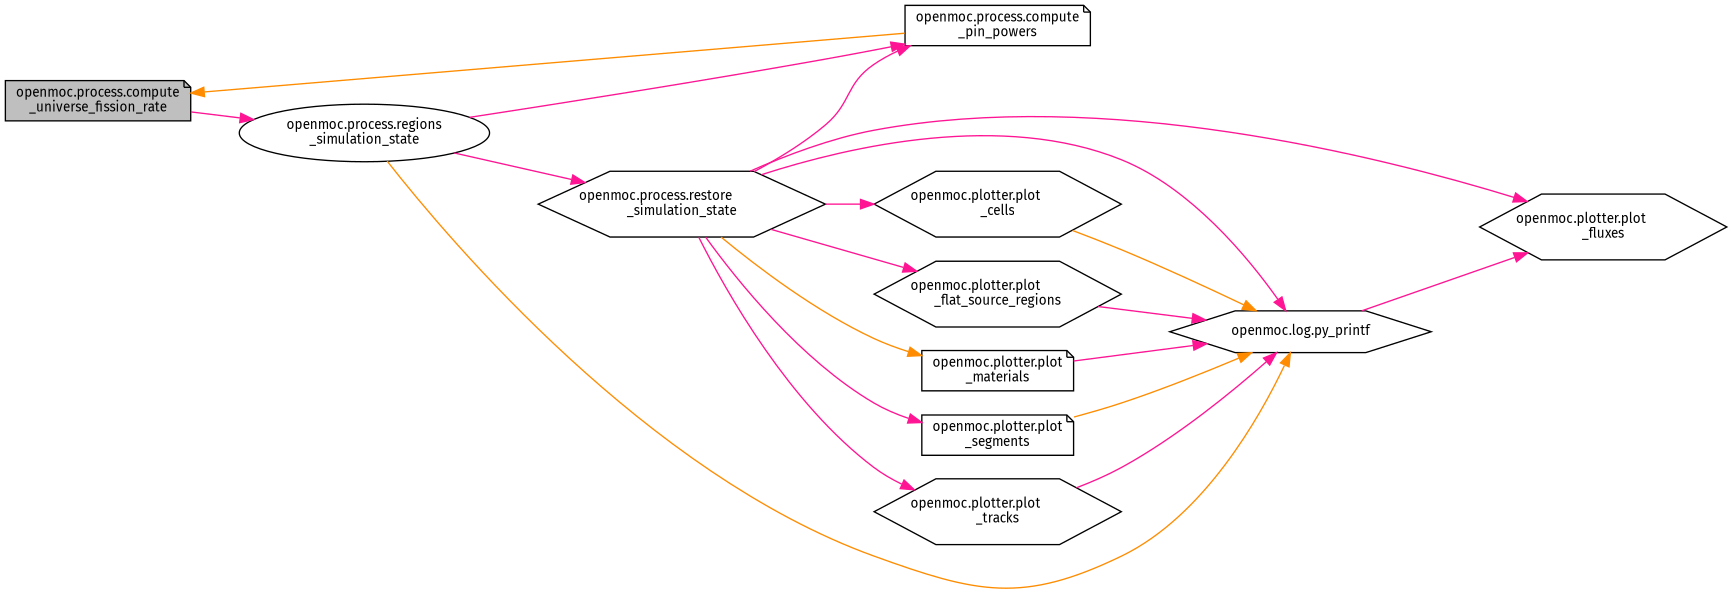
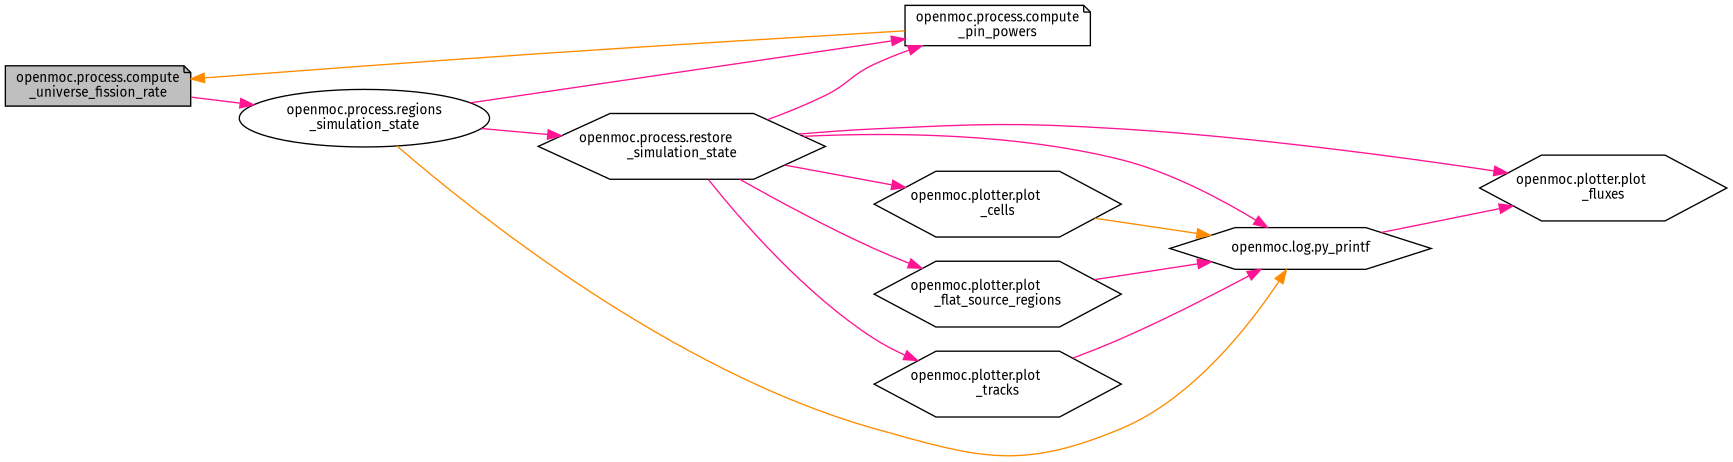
node "openmoc.plotter.plot _materials": removed
node "openmoc.plotter.plot _segments": removed
